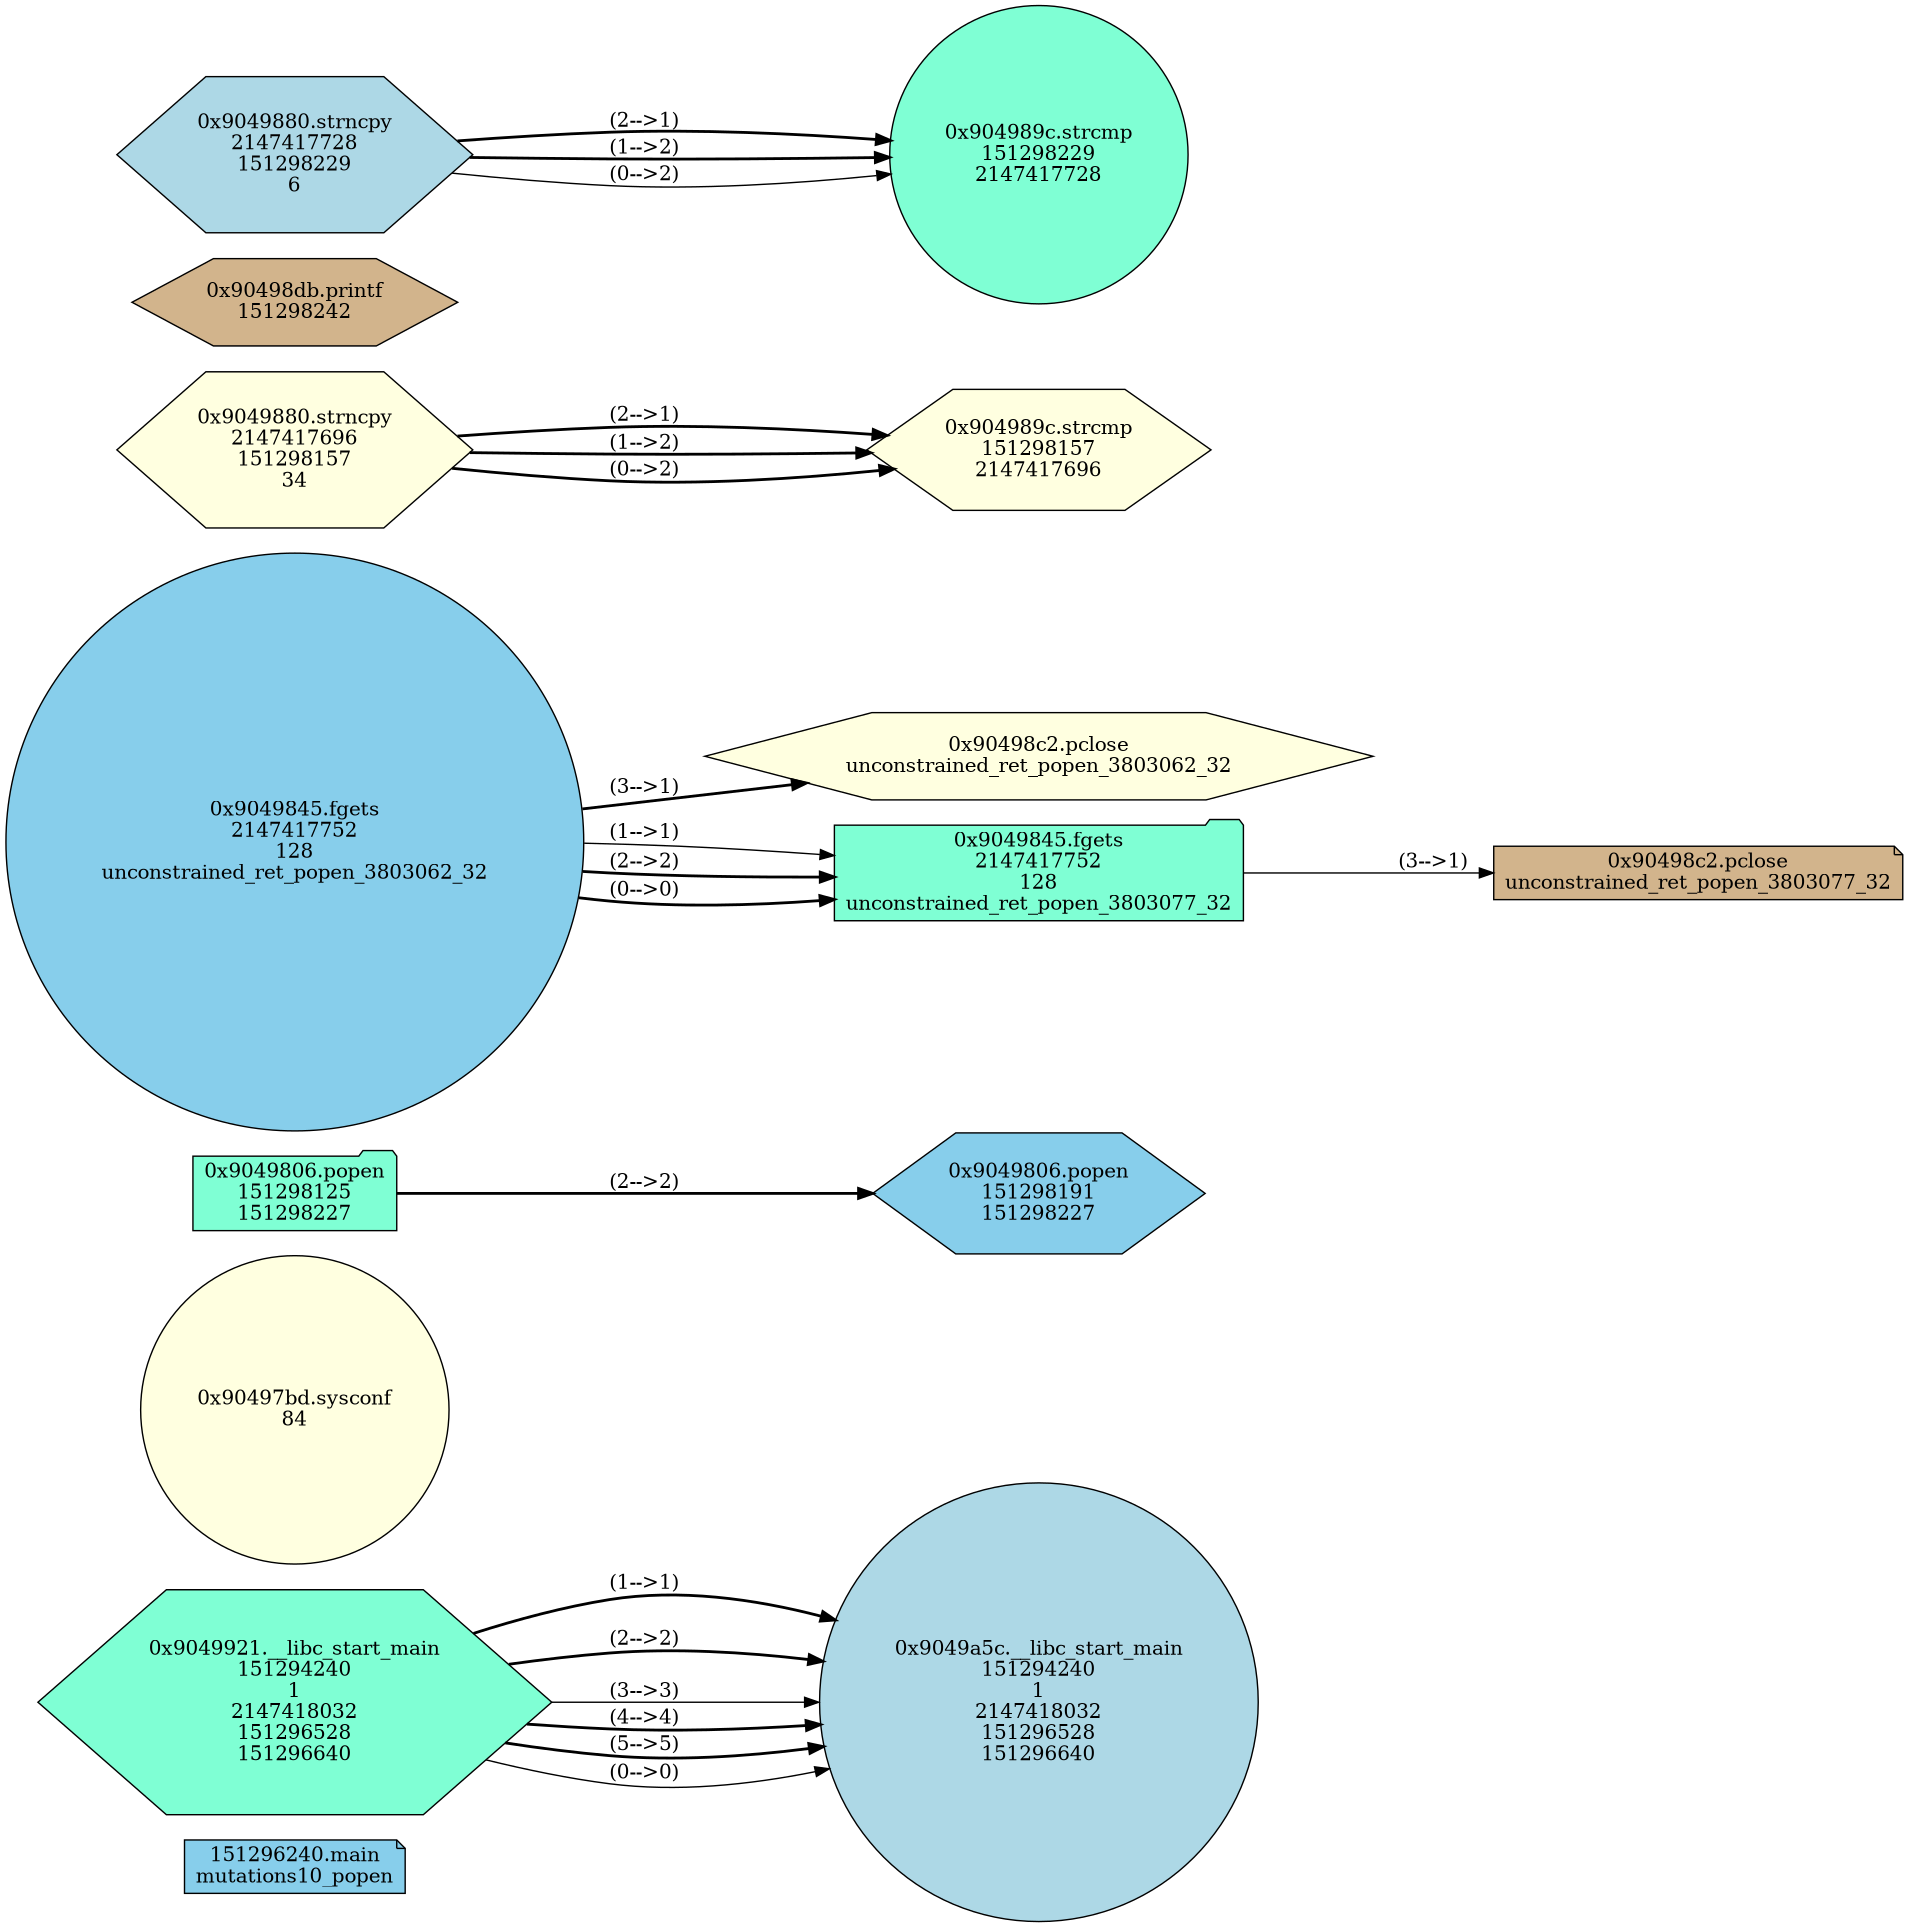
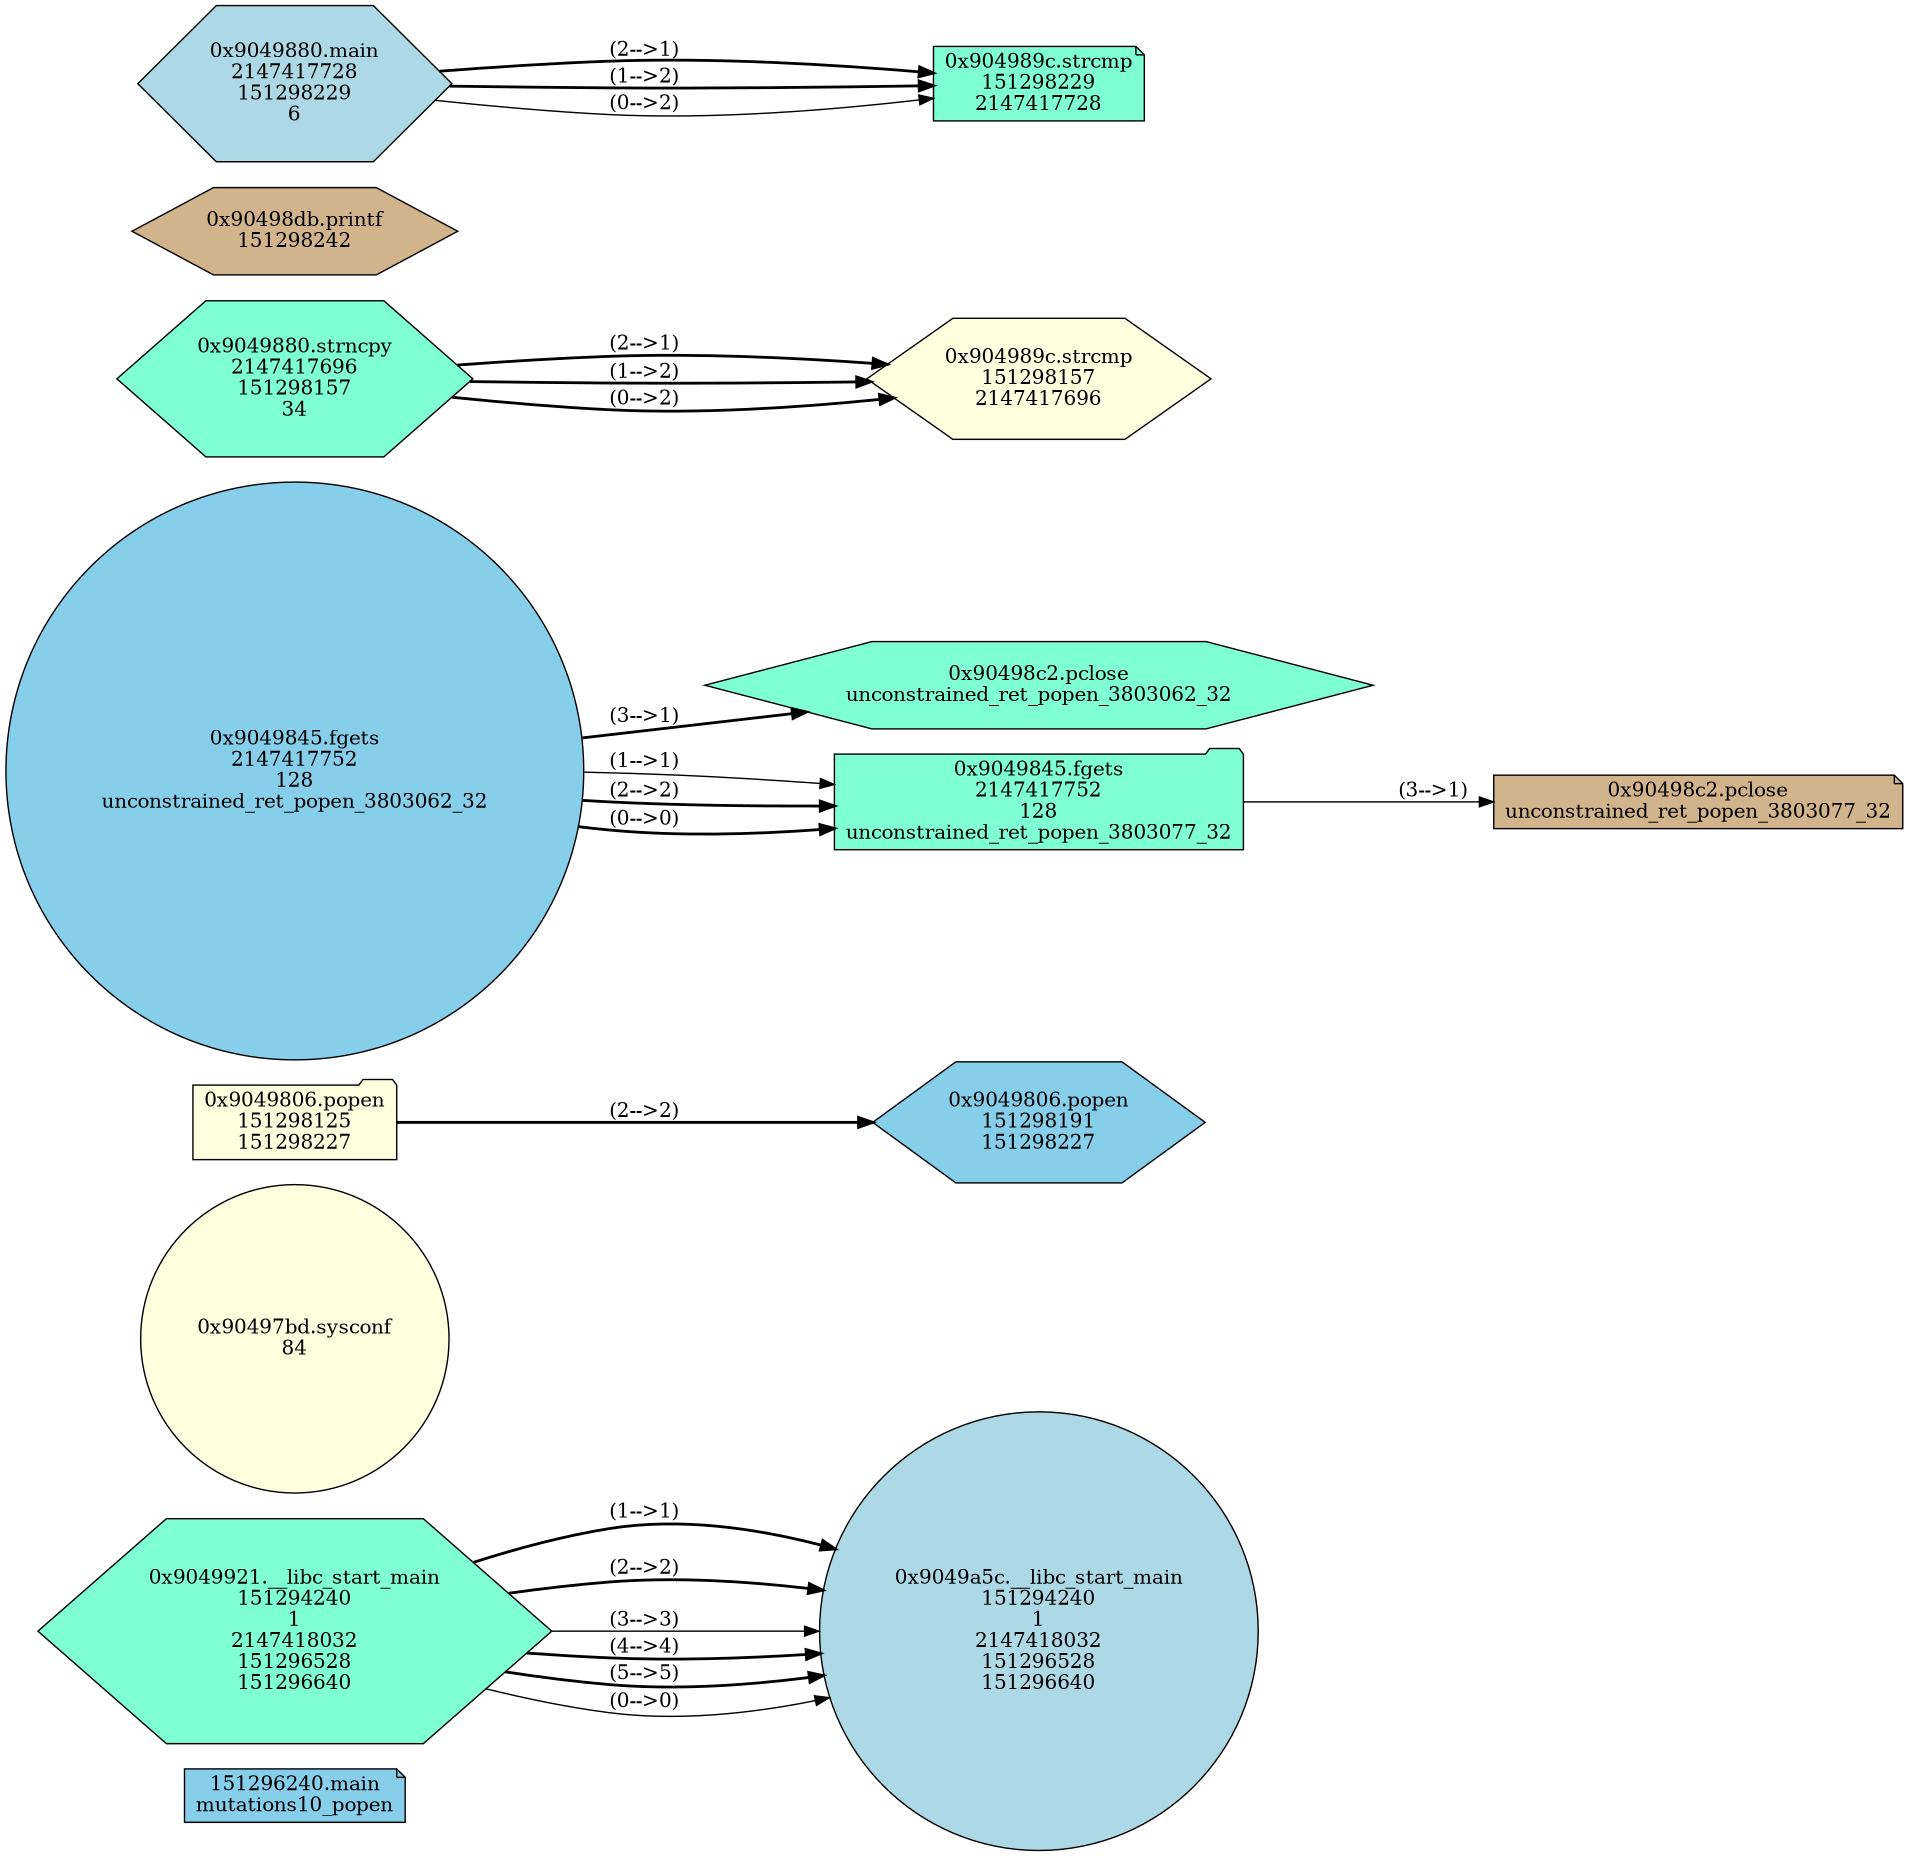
node "0x9049880.strncpy 2147417728 151298229 6": label "0x9049880.strncpy 2147417728 151298229 6" -> "0x9049880.main 2147417728 151298229 6"
node "0x904989c.strcmp 151298229 2147417728": shape circle -> note
node "0x9049880.strncpy 2147417696 151298157 34": fillcolor lightyellow -> aquamarine
node "0x90498c2.pclose unconstrained_ret_popen_3803062_32": fillcolor lightyellow -> aquamarine
node "0x9049806.popen 151298125 151298227": fillcolor aquamarine -> lightyellow
